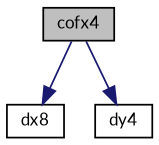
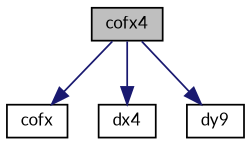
node "dx8": label "dx8" -> "dx4"
node "cofx": added
node "dy4": label "dy4" -> "dy9"
